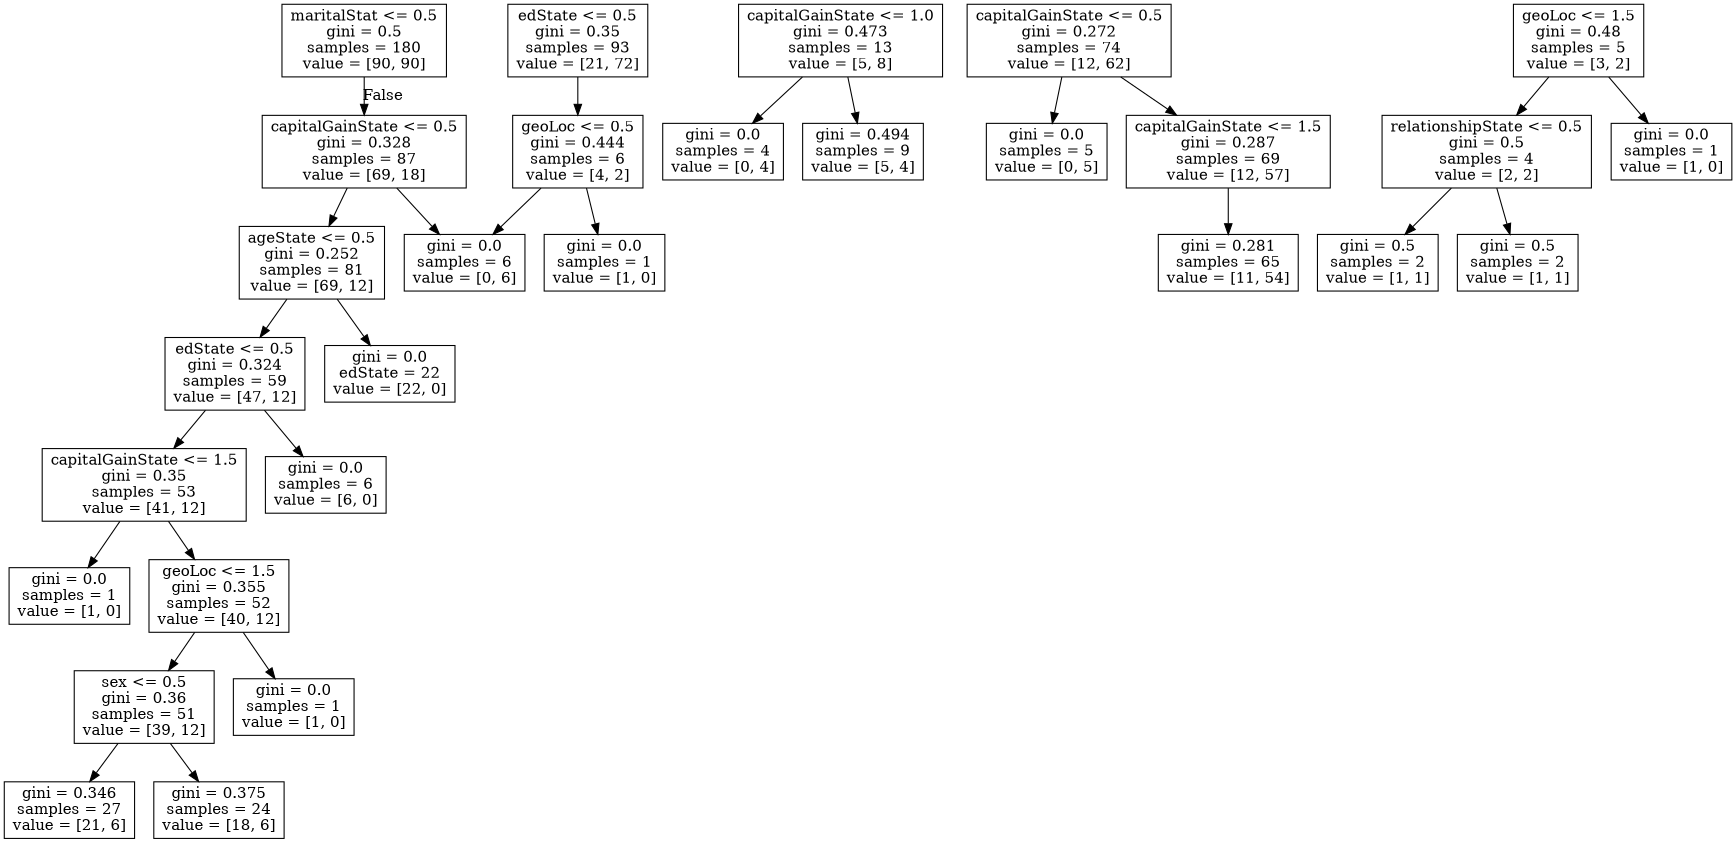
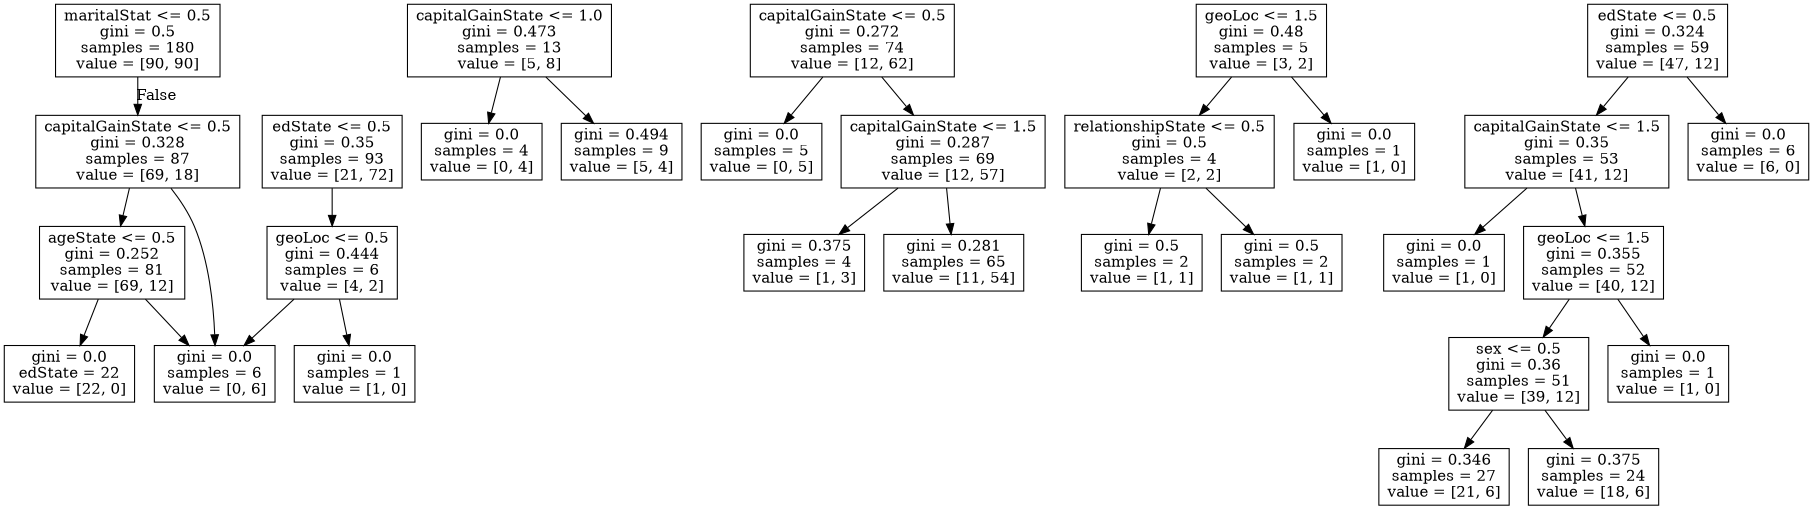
node "gini = 0.375 samples = 4 value = [1, 3]": added
edge "ageState <= 0.5 gini = 0.252 samples = 81 value = [69, 12]" -> "edState <= 0.5 gini = 0.324 samples = 59 value = [47, 12]": now "ageState <= 0.5 gini = 0.252 samples = 81 value = [69, 12]" -> "gini = 0.0 samples = 6 value = [0, 6]"
